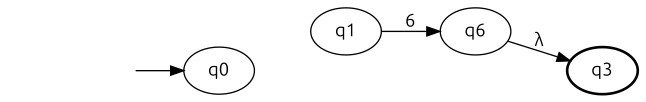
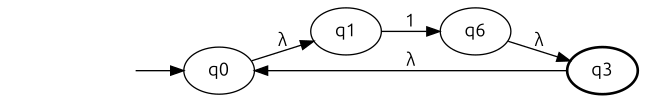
edge "q1" -> "q6": label "6" -> "1"
edge "q0" -> "q1": added, label "λ"
edge "q3" -> "q0": added, label "λ"
